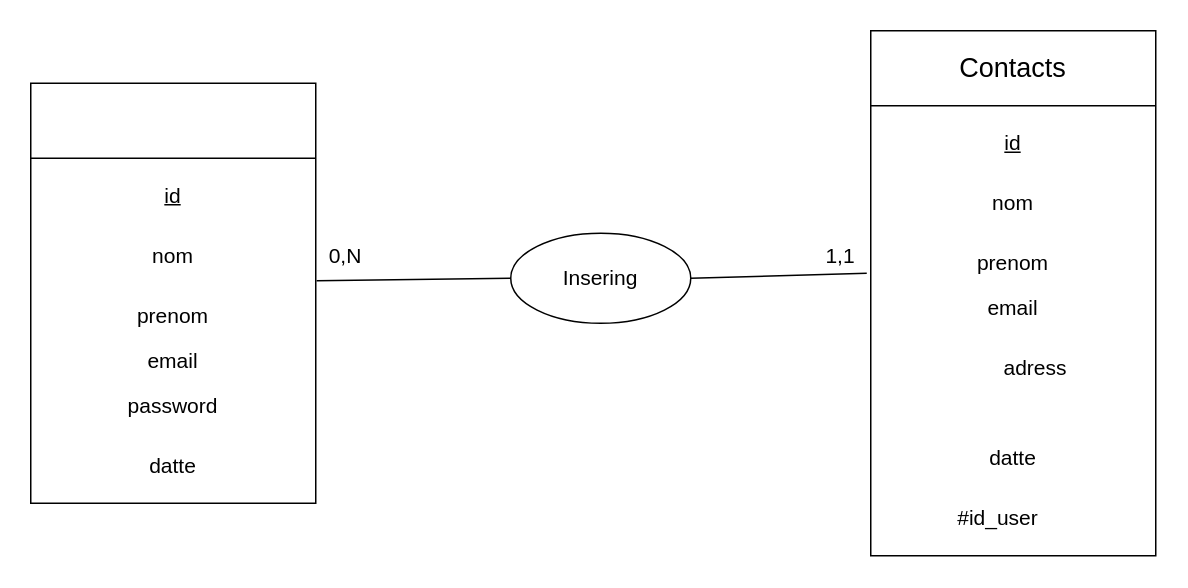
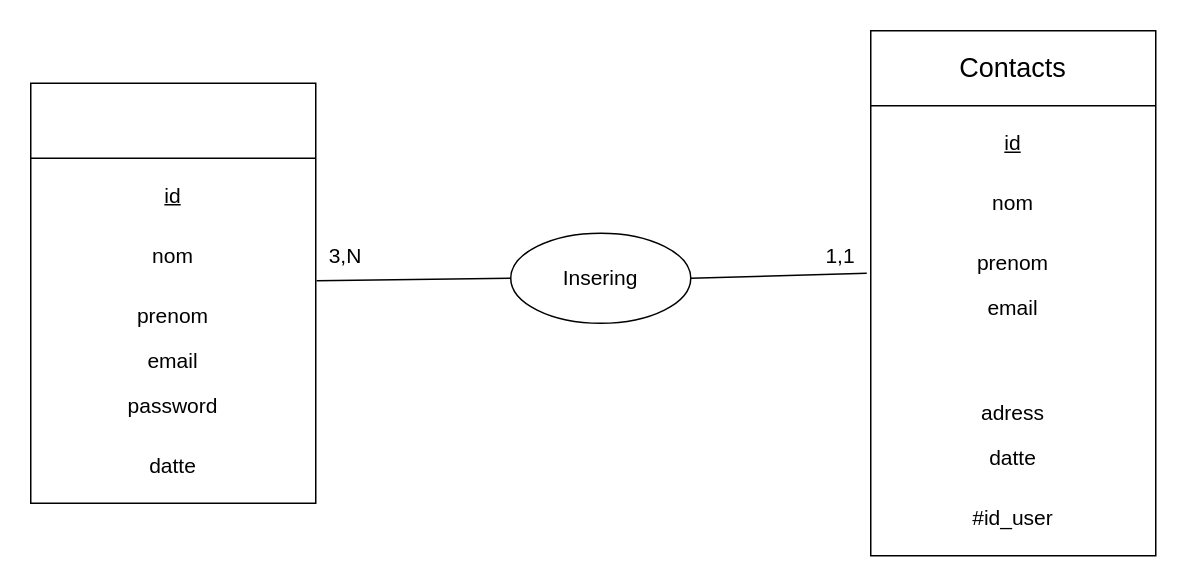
node "0,N": label "0,N" -> "3,N"
node "adress": moved (1036, 368) -> (1013, 413)
node "#id_user": moved (998, 518) -> (1013, 518)
